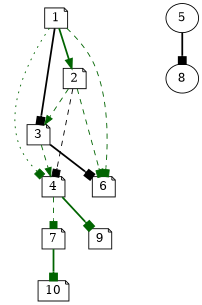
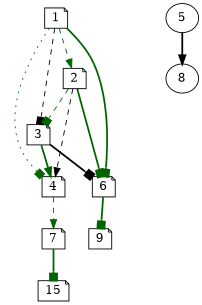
edge "1" -> "2": style bold -> dashed
edge "5" -> "8": arrowhead box -> normal
edge "1" -> "3": style bold -> dashed
edge "1" -> "6": style dashed -> bold
edge "2" -> "3": arrowhead normal -> box
edge "2" -> "4": arrowhead box -> normal
edge "2" -> "6": style dashed -> bold
edge "3" -> "4": style dashed -> bold
edge "4" -> "7": arrowhead box -> normal
edge "4" -> "9": now "6" -> "9"
node "10": label "10" -> "15"
